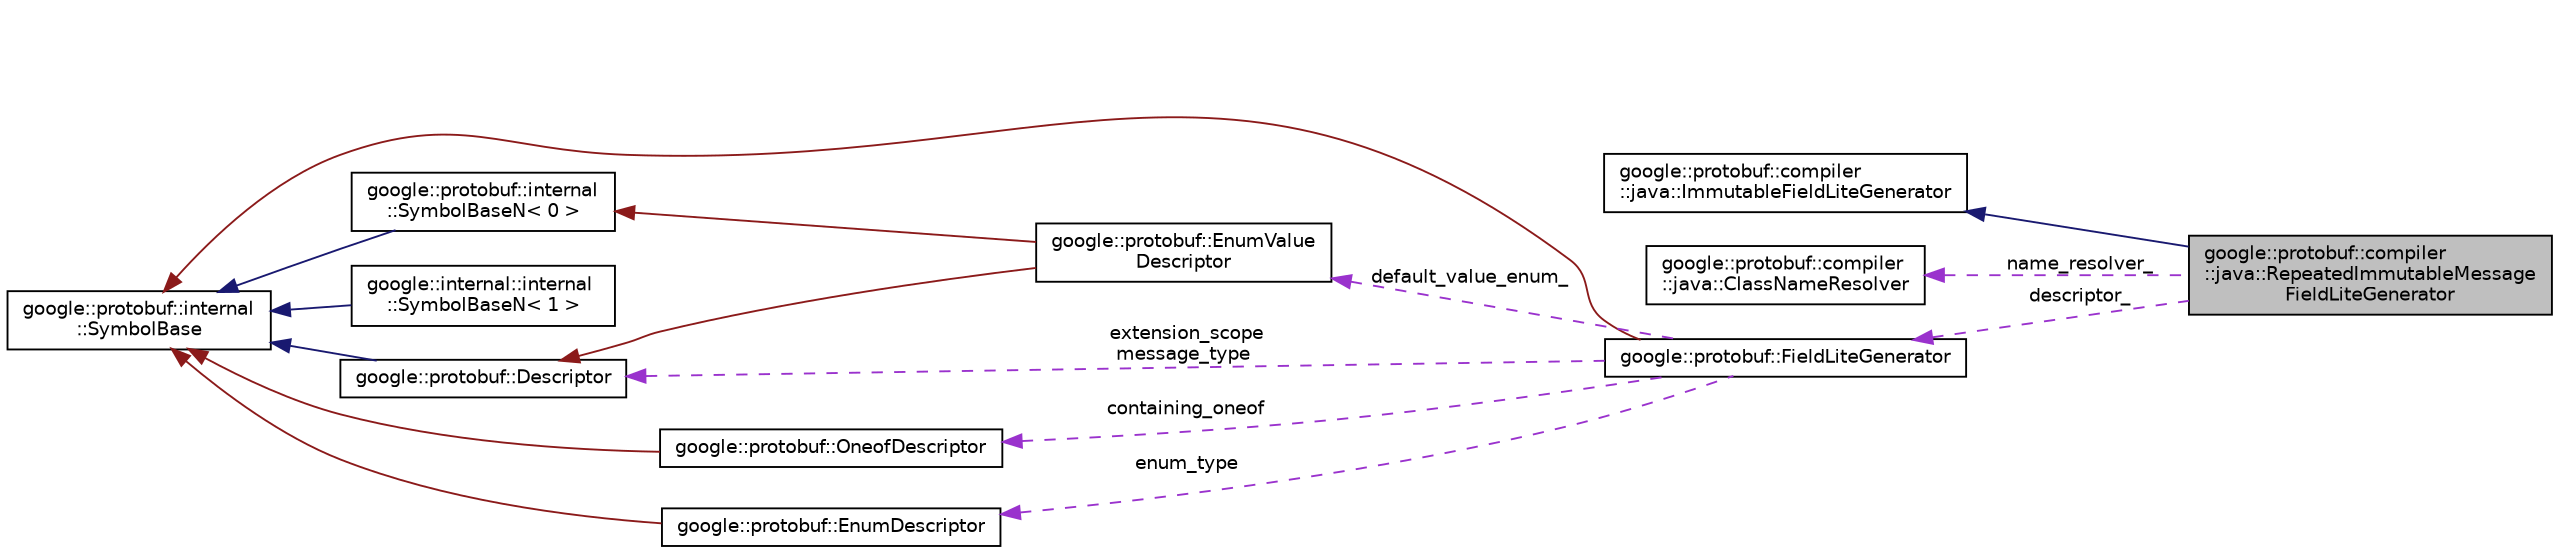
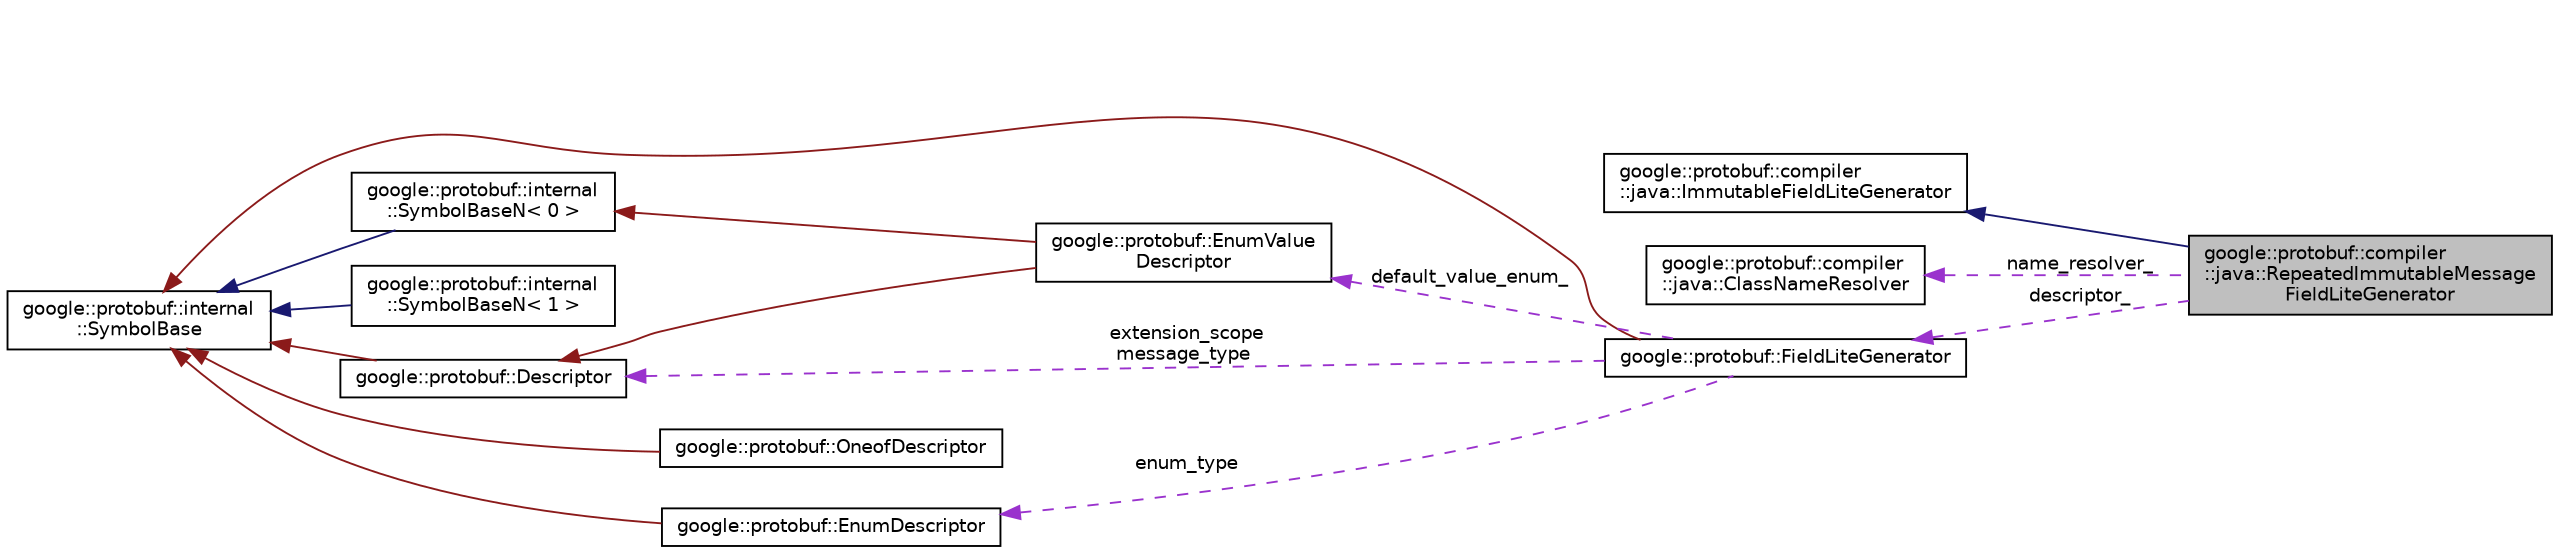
node "google::internal::internal ::SymbolBaseN< 1 >": label "google::internal::internal ::SymbolBaseN< 1 >" -> "google::protobuf::internal ::SymbolBaseN< 1 >"
edge "google::protobuf::Descriptor" -> "google::protobuf::internal ::SymbolBase": color midnightblue -> firebrick4
edge "google::protobuf::FieldLiteGenerator" -> "google::protobuf::OneofDescriptor": removed, label "containing_oneof"
